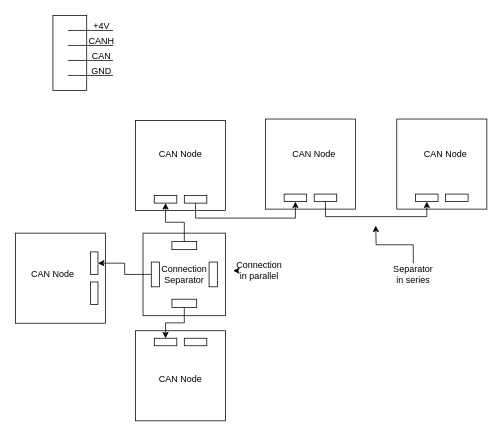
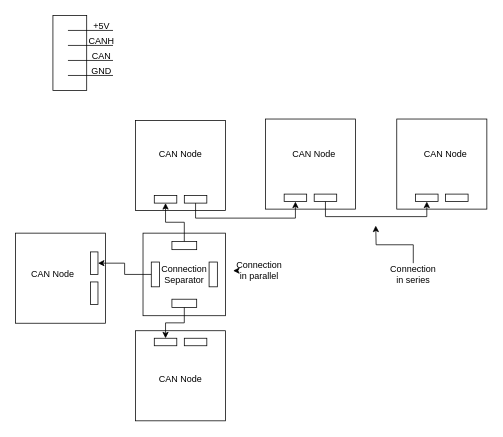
node "+4V": label "+4V" -> "+5V"
node "Separator in series": label "Separator in series" -> "Connection in series"
